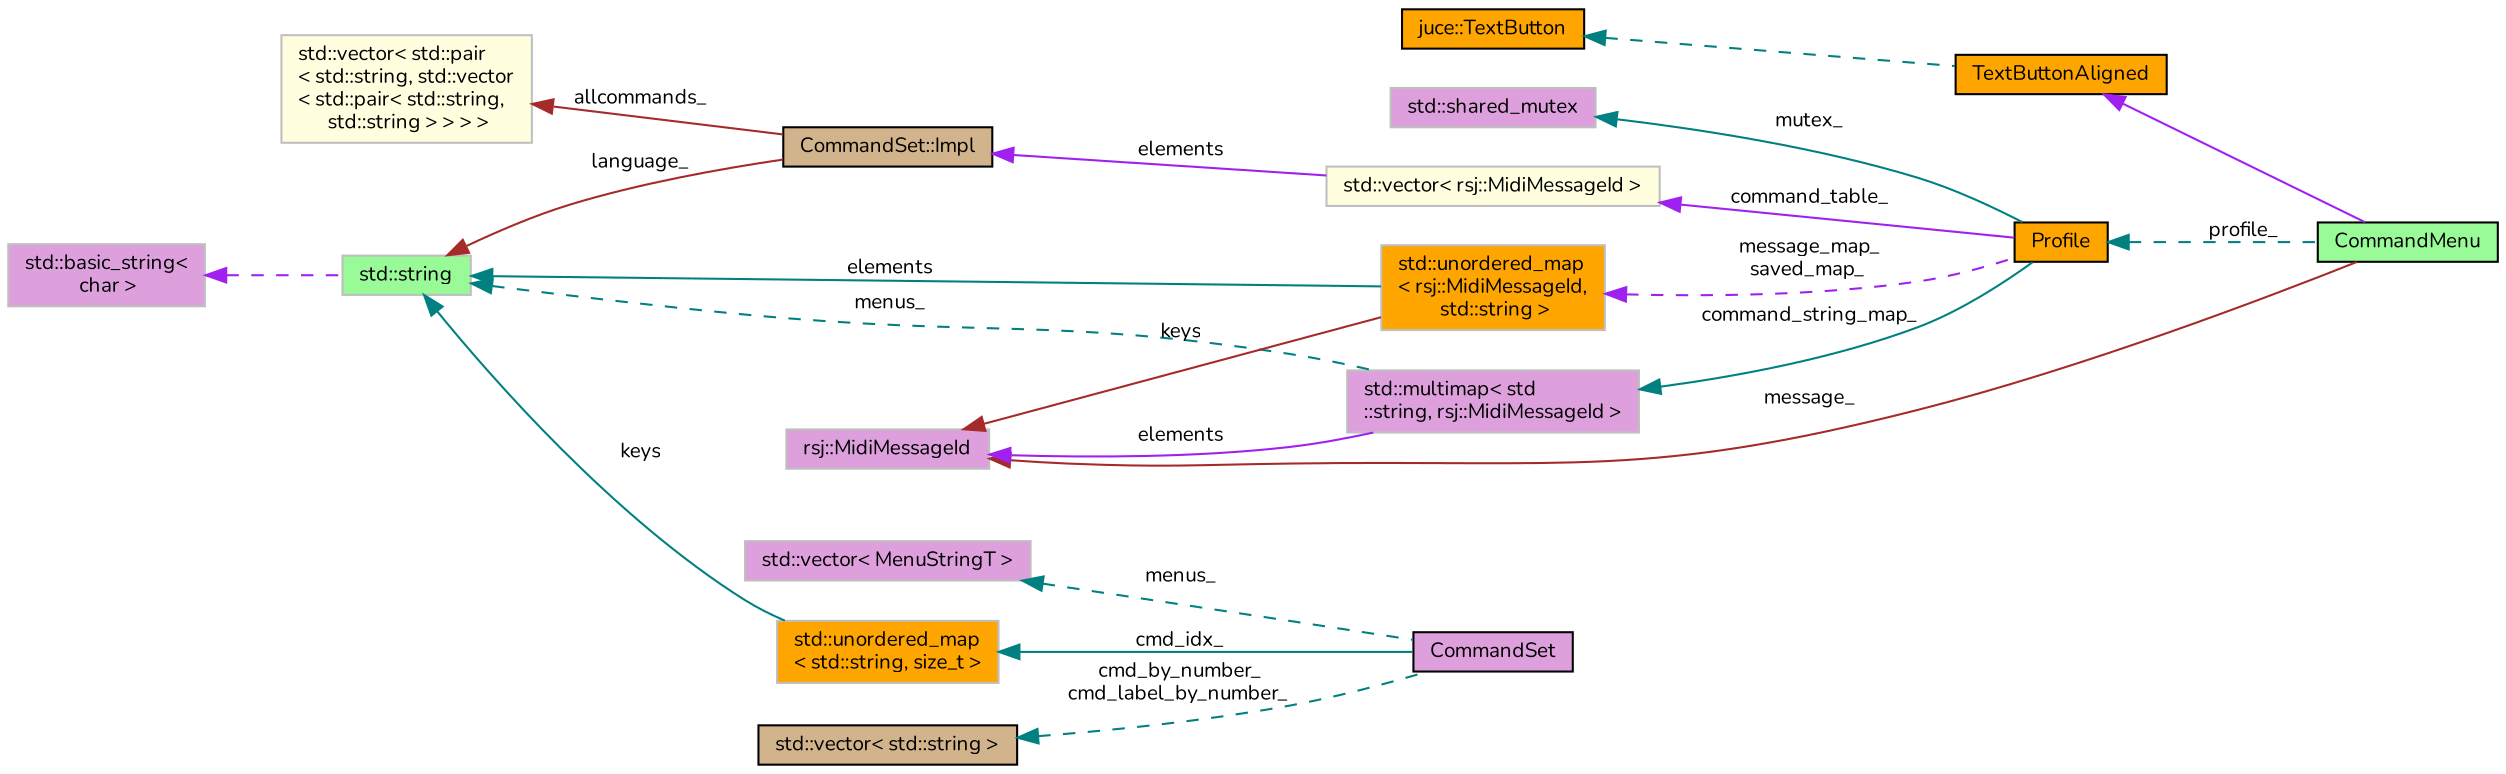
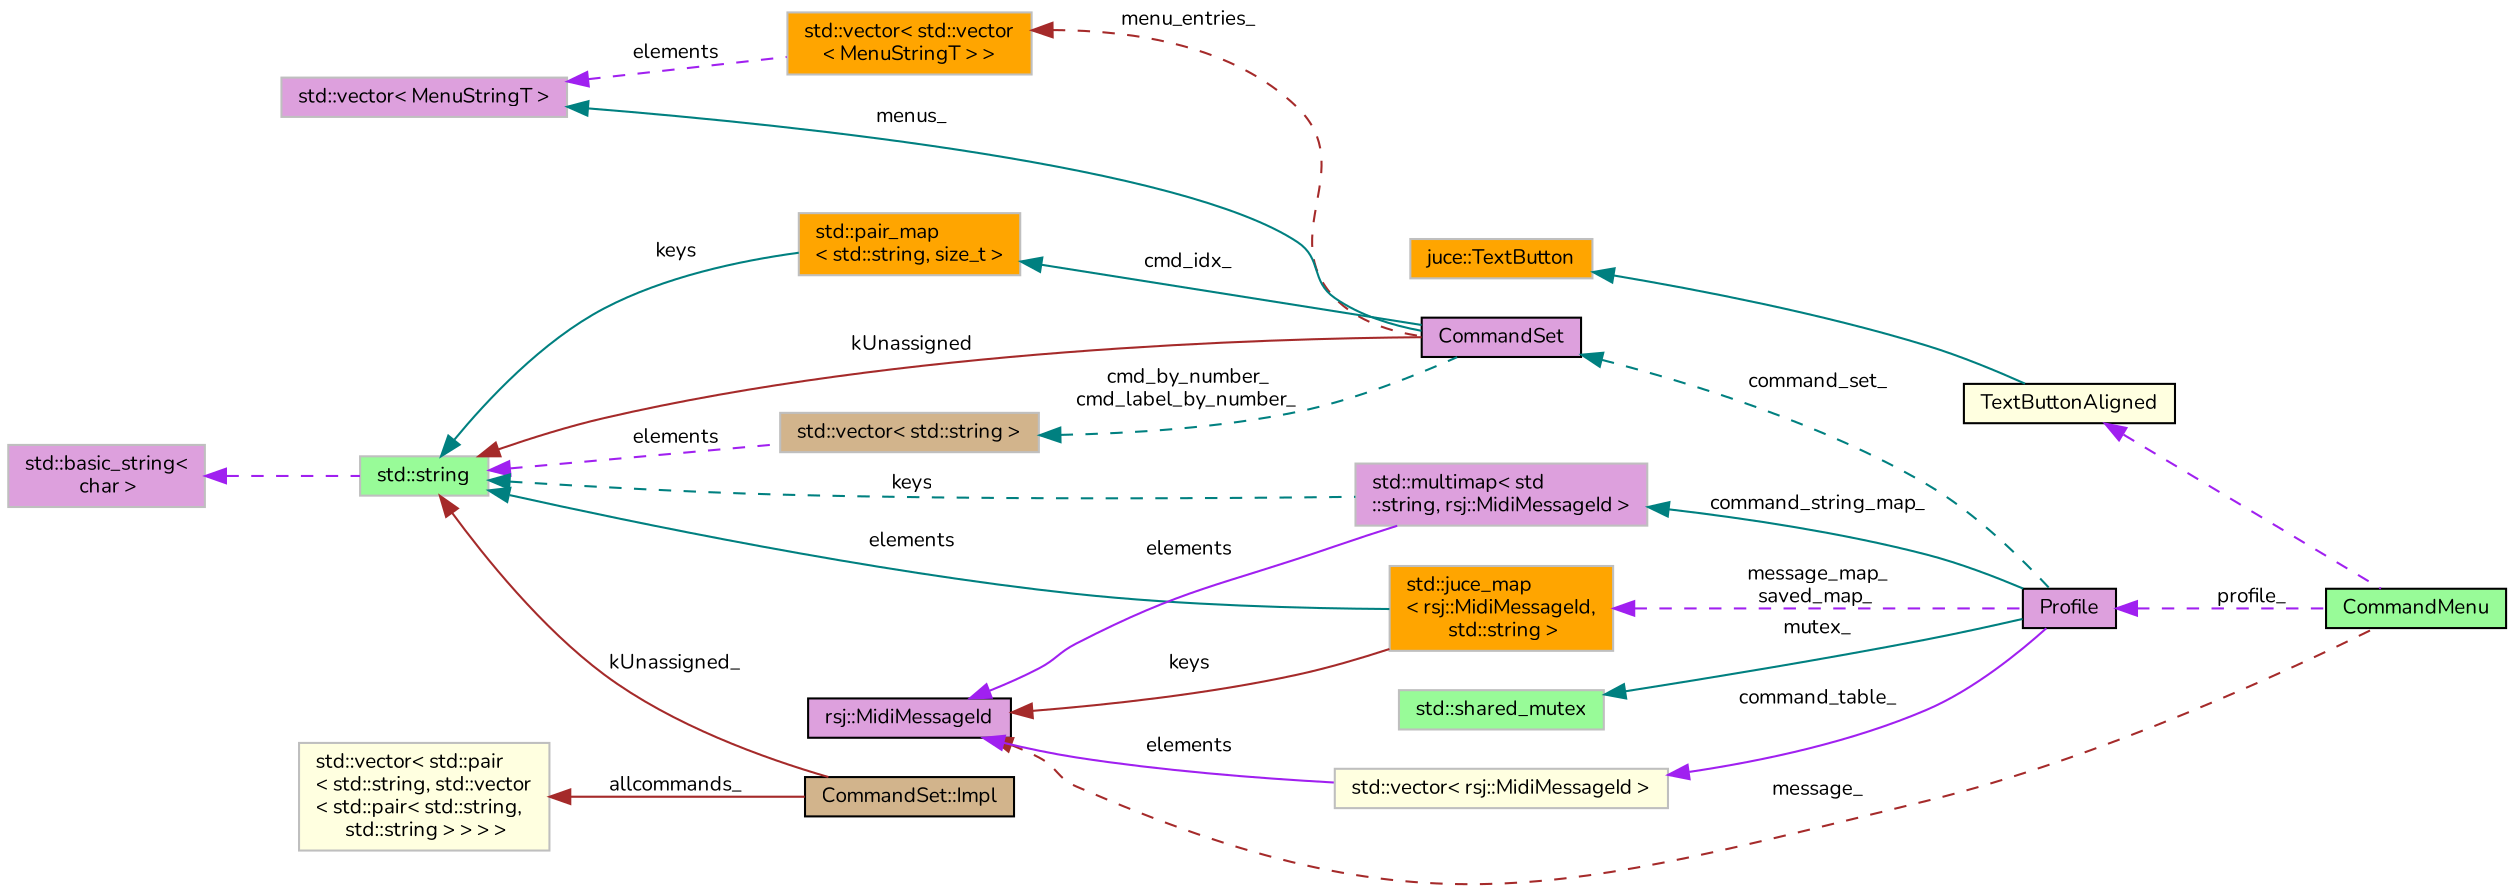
node "juce::TextButton": color black -> grey75
node "std::vector< std::vector < MenuStringT > >": added
edge "TextButtonAligned" -> "juce::TextButton": style dashed -> solid
node "TextButtonAligned": fillcolor orange -> lightyellow
node "std::shared_mutex": fillcolor plum -> palegreen
edge "CommandSet::Impl" -> "std::string": label " language_" -> " kUnassigned_"
edge "CommandMenu" -> "TextButtonAligned": style solid -> dashed
edge "std::vector< rsj::MidiMessageId >" -> "CommandSet::Impl": now "std::vector< rsj::MidiMessageId >" -> "rsj::MidiMessageId"
node "Profile": fillcolor orange -> plum
edge "CommandMenu" -> "Profile": color teal -> purple
node "std::unordered_map < rsj::MidiMessageId, std::string >": label "std::unordered_map < rsj::MidiMessageId, std::string >" -> "std::juce_map < rsj::MidiMessageId, std::string >"
edge "std::multimap< std ::string, rsj::MidiMessageId >" -> "std::string": label " menus_" -> " keys"
edge "CommandSet" -> "std::string": added, label "kUnassigned"
edge "Profile" -> "CommandSet": added, label "command_set_"
node "rsj::MidiMessageId": color grey75 -> black
edge "CommandMenu" -> "rsj::MidiMessageId": style solid -> dashed
edge "std::vector< std::string >" -> "std::string": added, label "elements"
edge "CommandSet" -> "std::vector< MenuStringT >": style dashed -> solid
node "std::unordered_map < std::string, size_t >": label "std::unordered_map < std::string, size_t >" -> "std::pair_map < std::string, size_t >"
node "std::vector< std::string >": color black -> grey75
